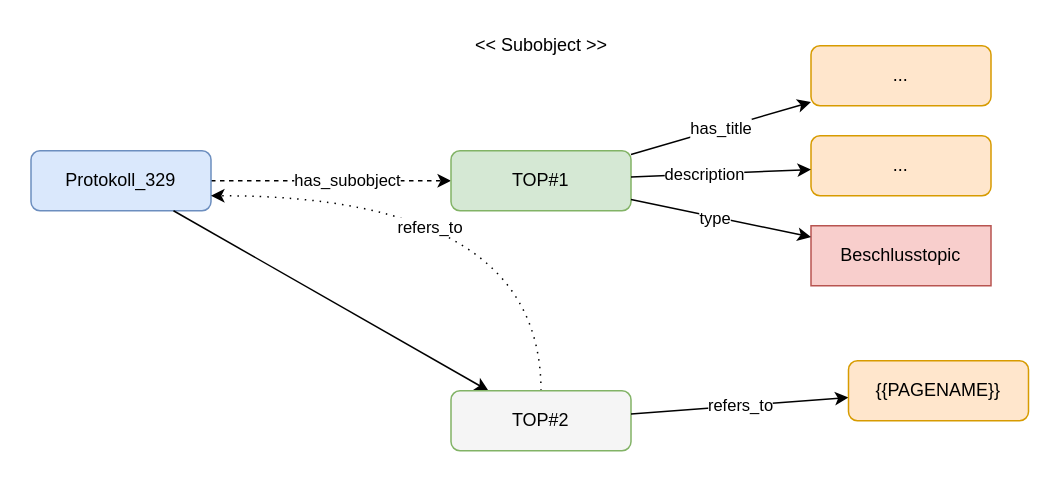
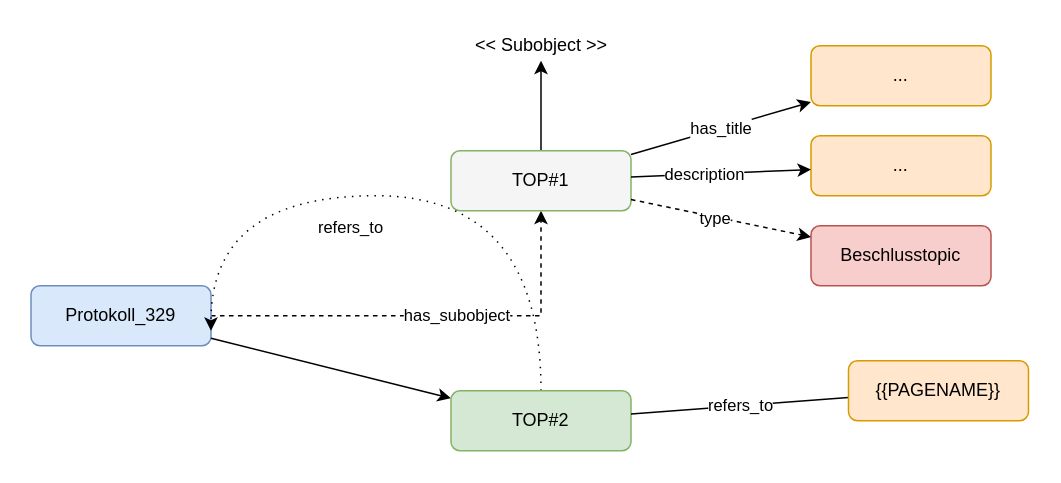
edge "TOP#1" -> "<< Subobject >>": added
node "Protokoll_329": moved (121, 181) -> (121, 316)
node "TOP#1": fillcolor #d5e8d4 -> #f5f5f5
edge "TOP#1" -> "Beschlusstopic": style solid -> dashed
node "Beschlusstopic": shape rectangle -> rounded rectangle
edge "TOP#2" -> "{{PAGENAME}}": arrowhead classic -> none
node "TOP#2": fillcolor #f5f5f5 -> #d5e8d4
